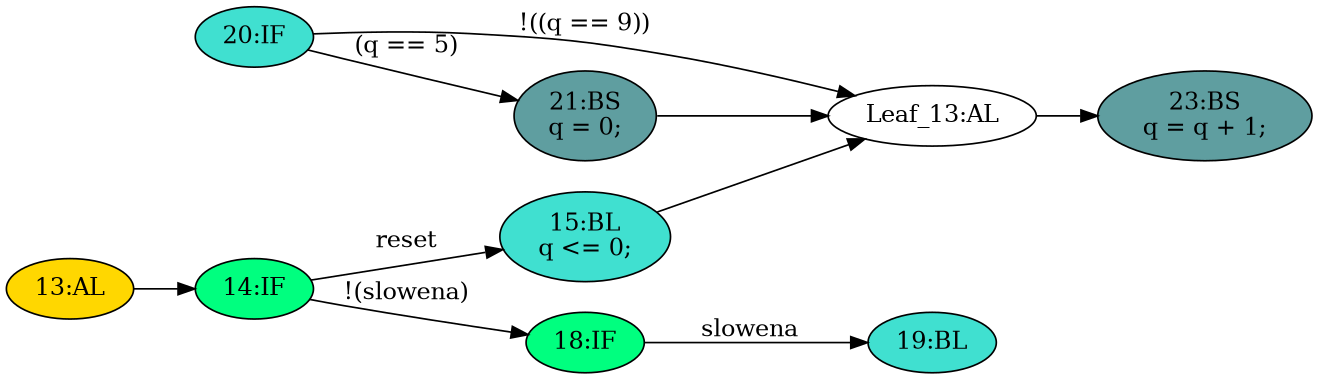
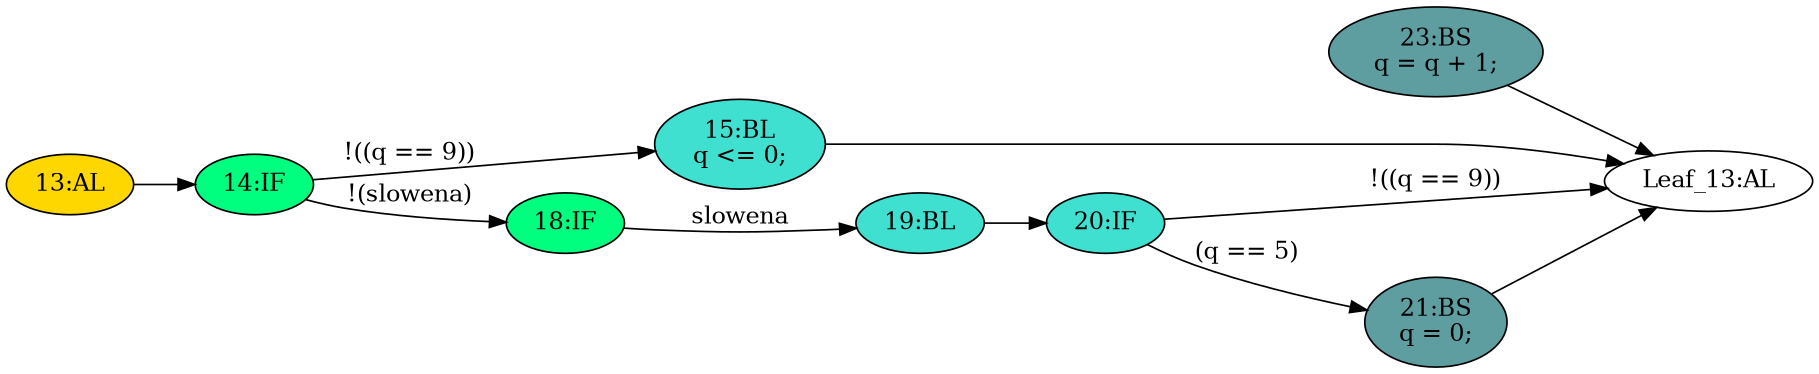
edge "Leaf_13:AL" -> "23:BS q = q + 1;": reversed
edge "19:BL" -> "20:IF": added
edge "14:IF" -> "15:BL q <= 0;": label "reset" -> "!((q == 9))"
